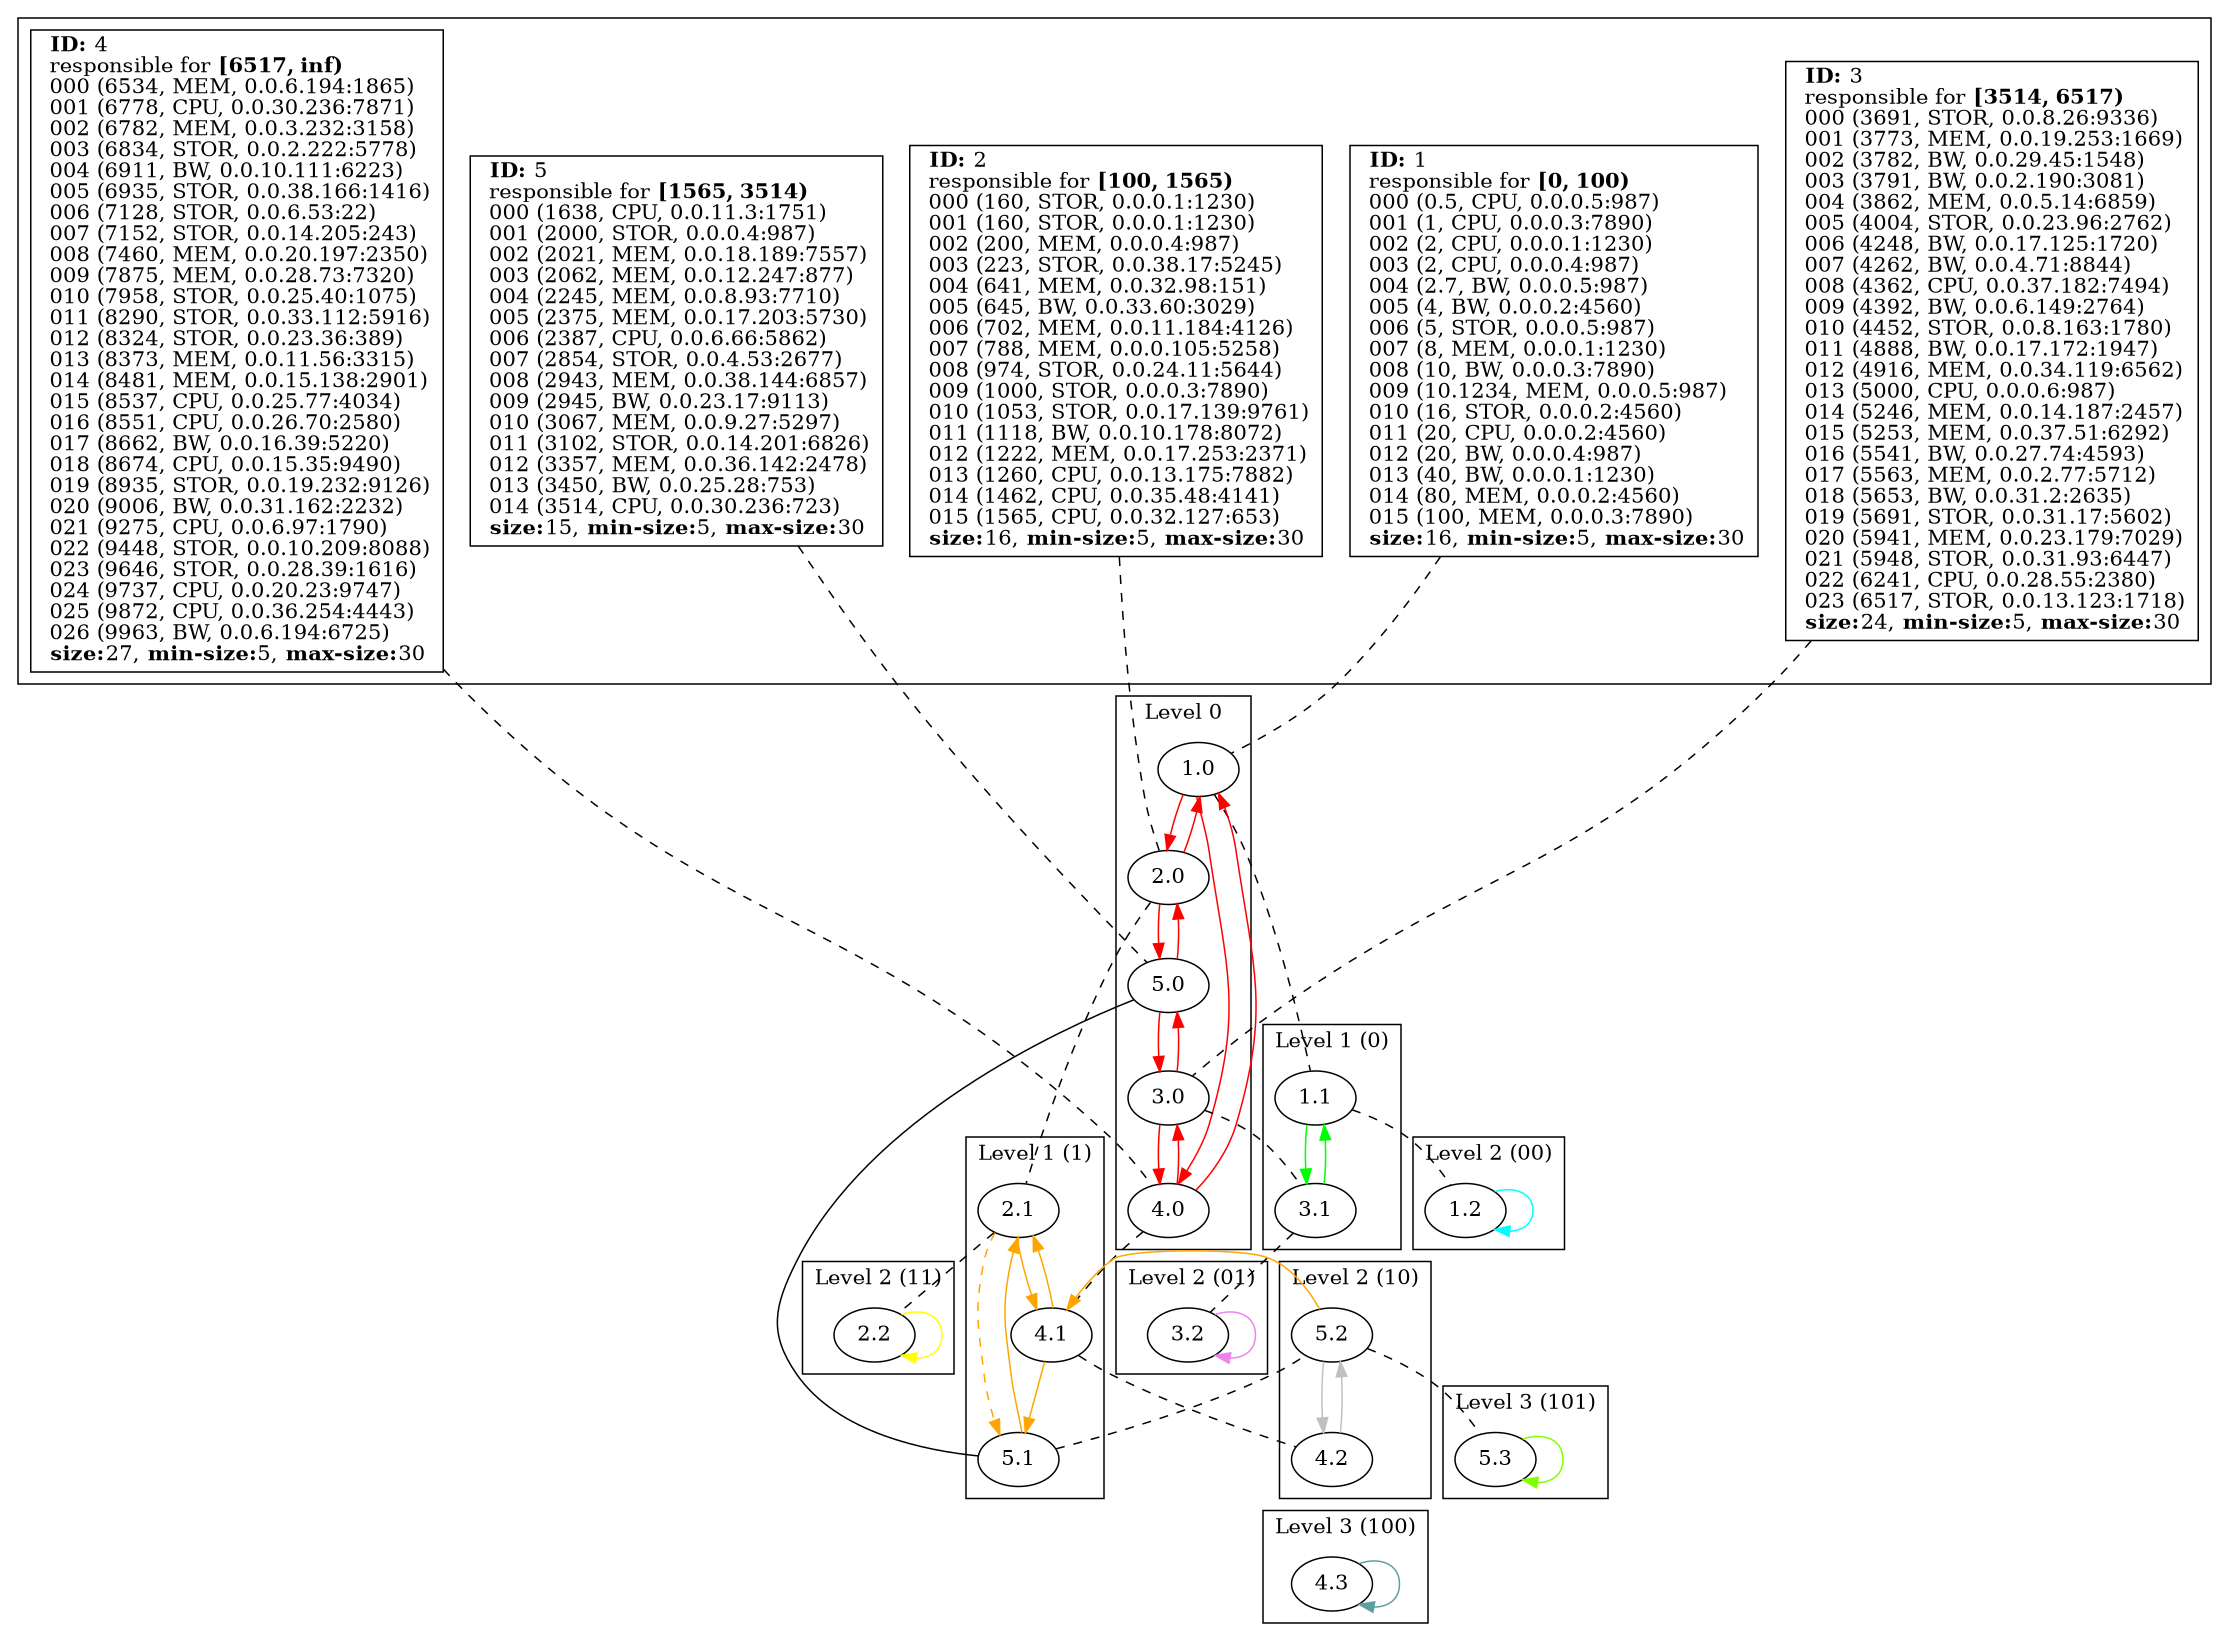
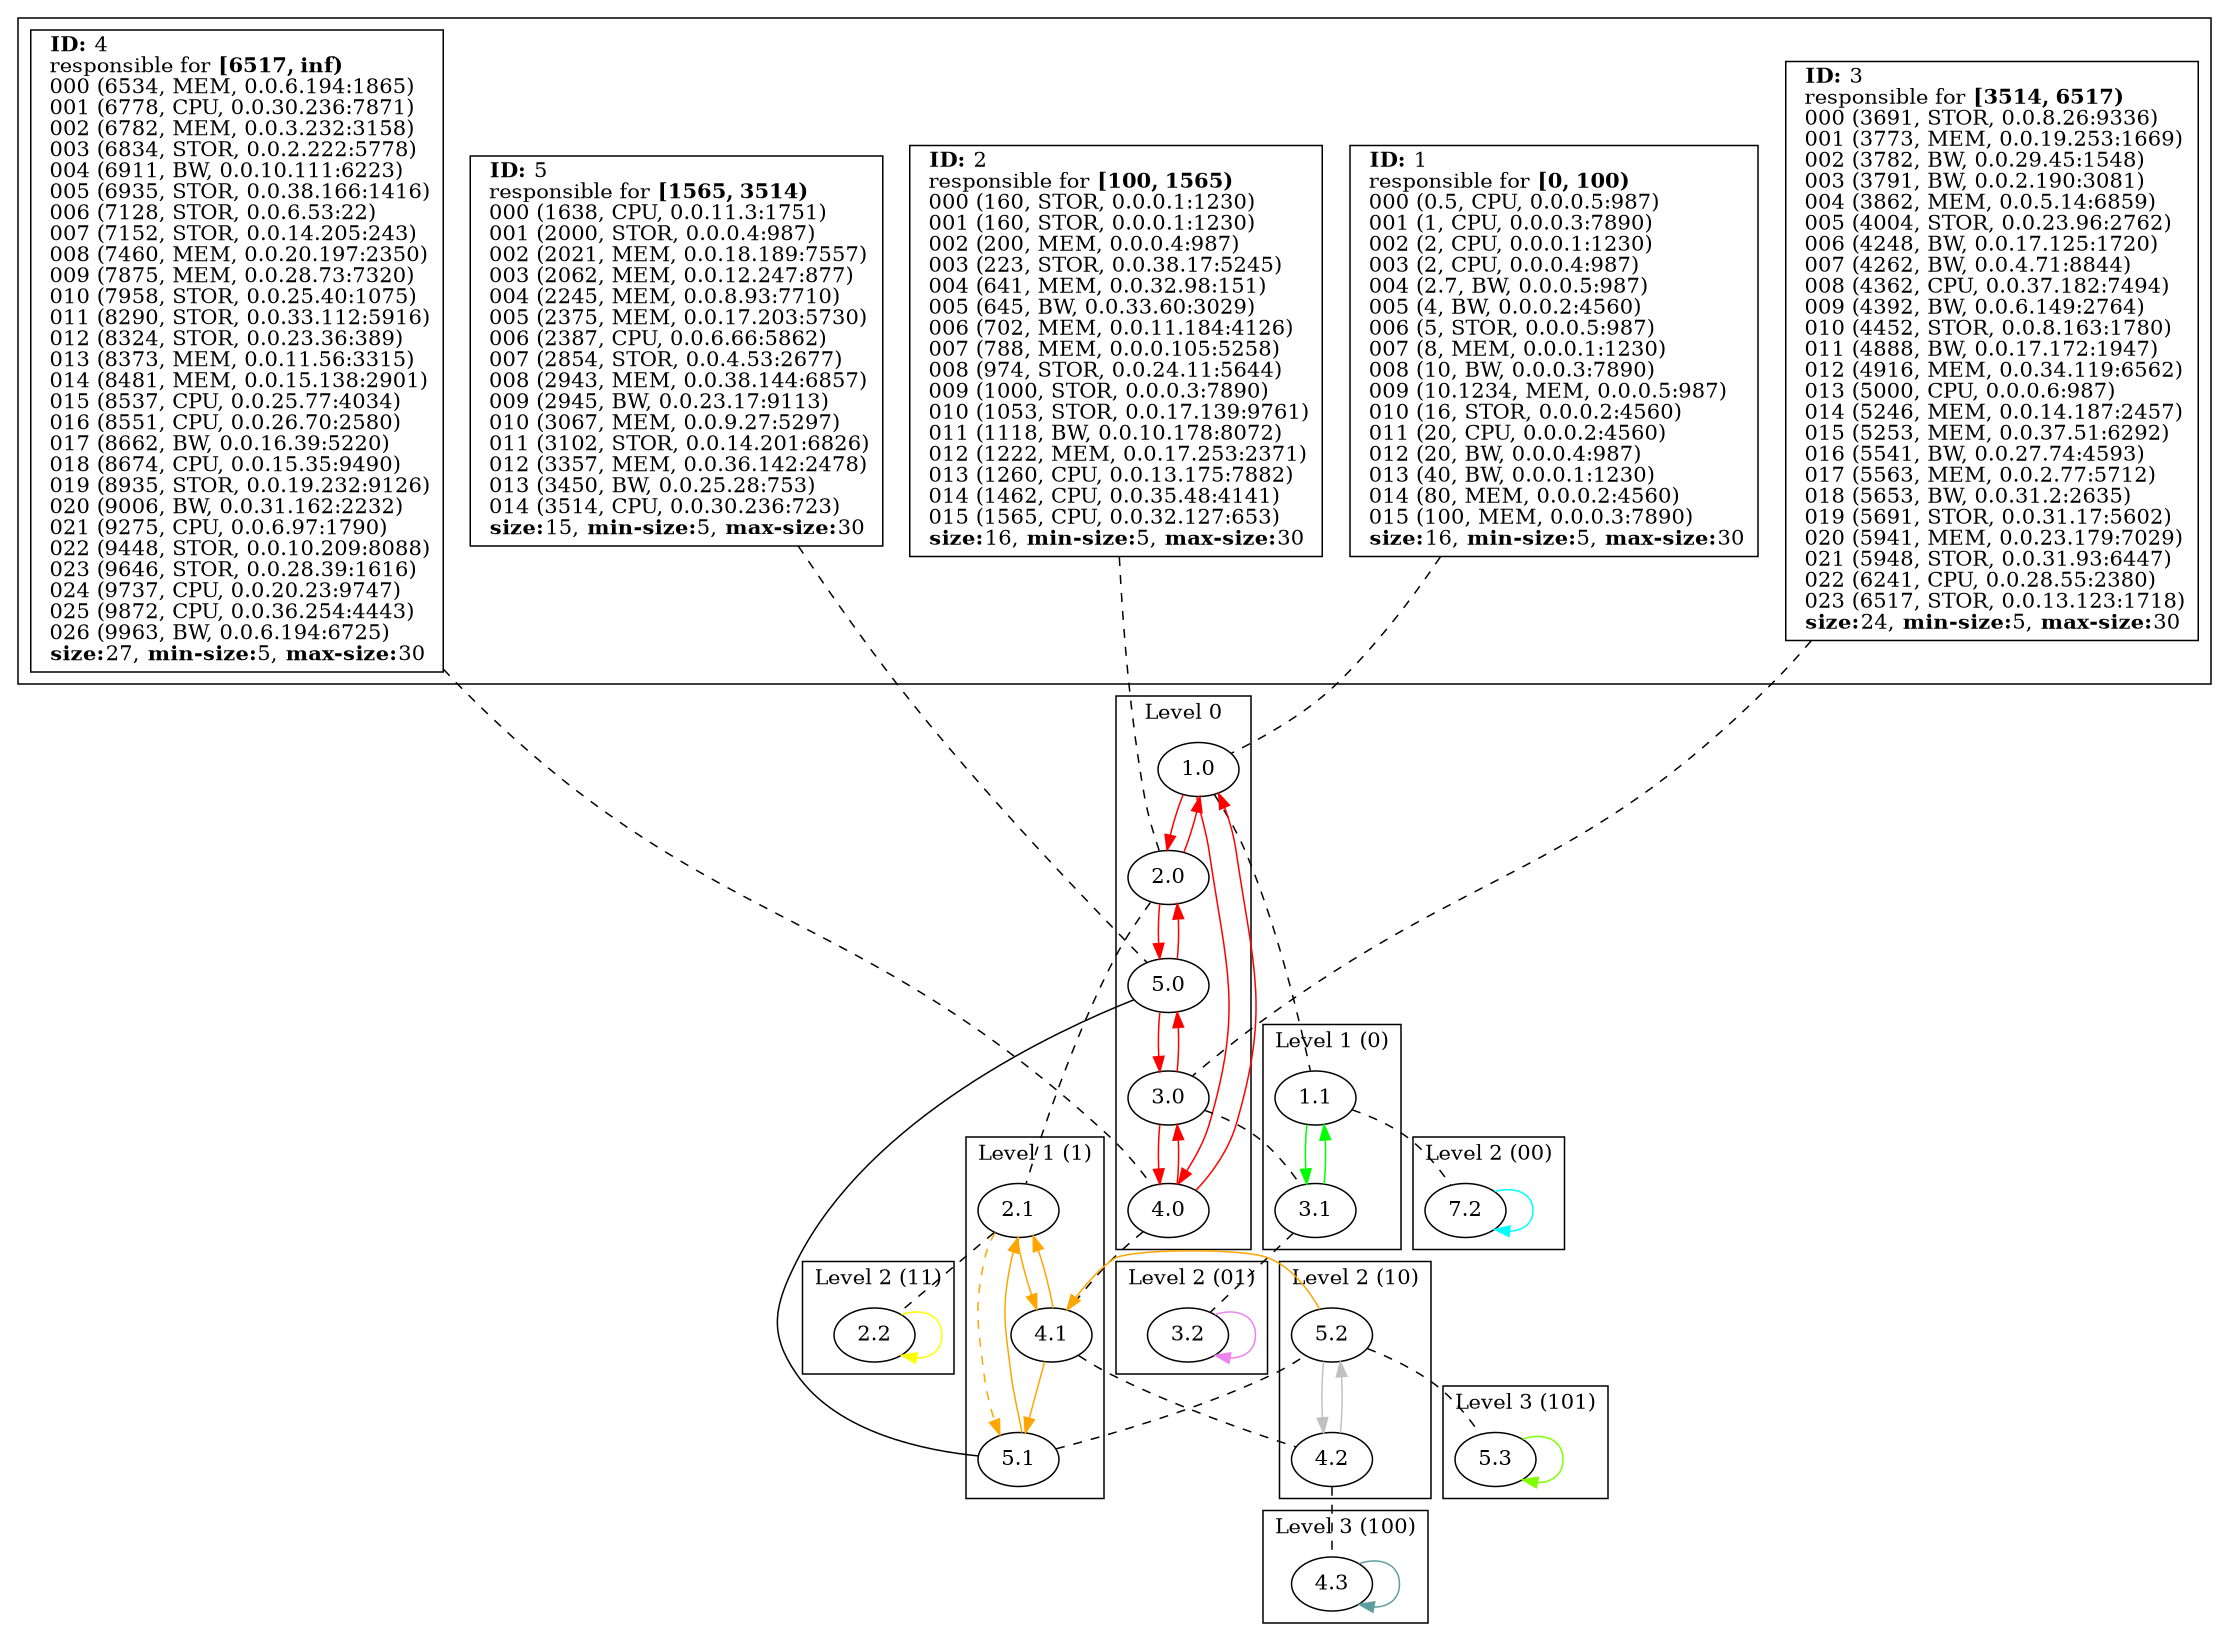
node "1.2": label "1.2" -> "7.2"
edge "4.2" -- "4.3": added
